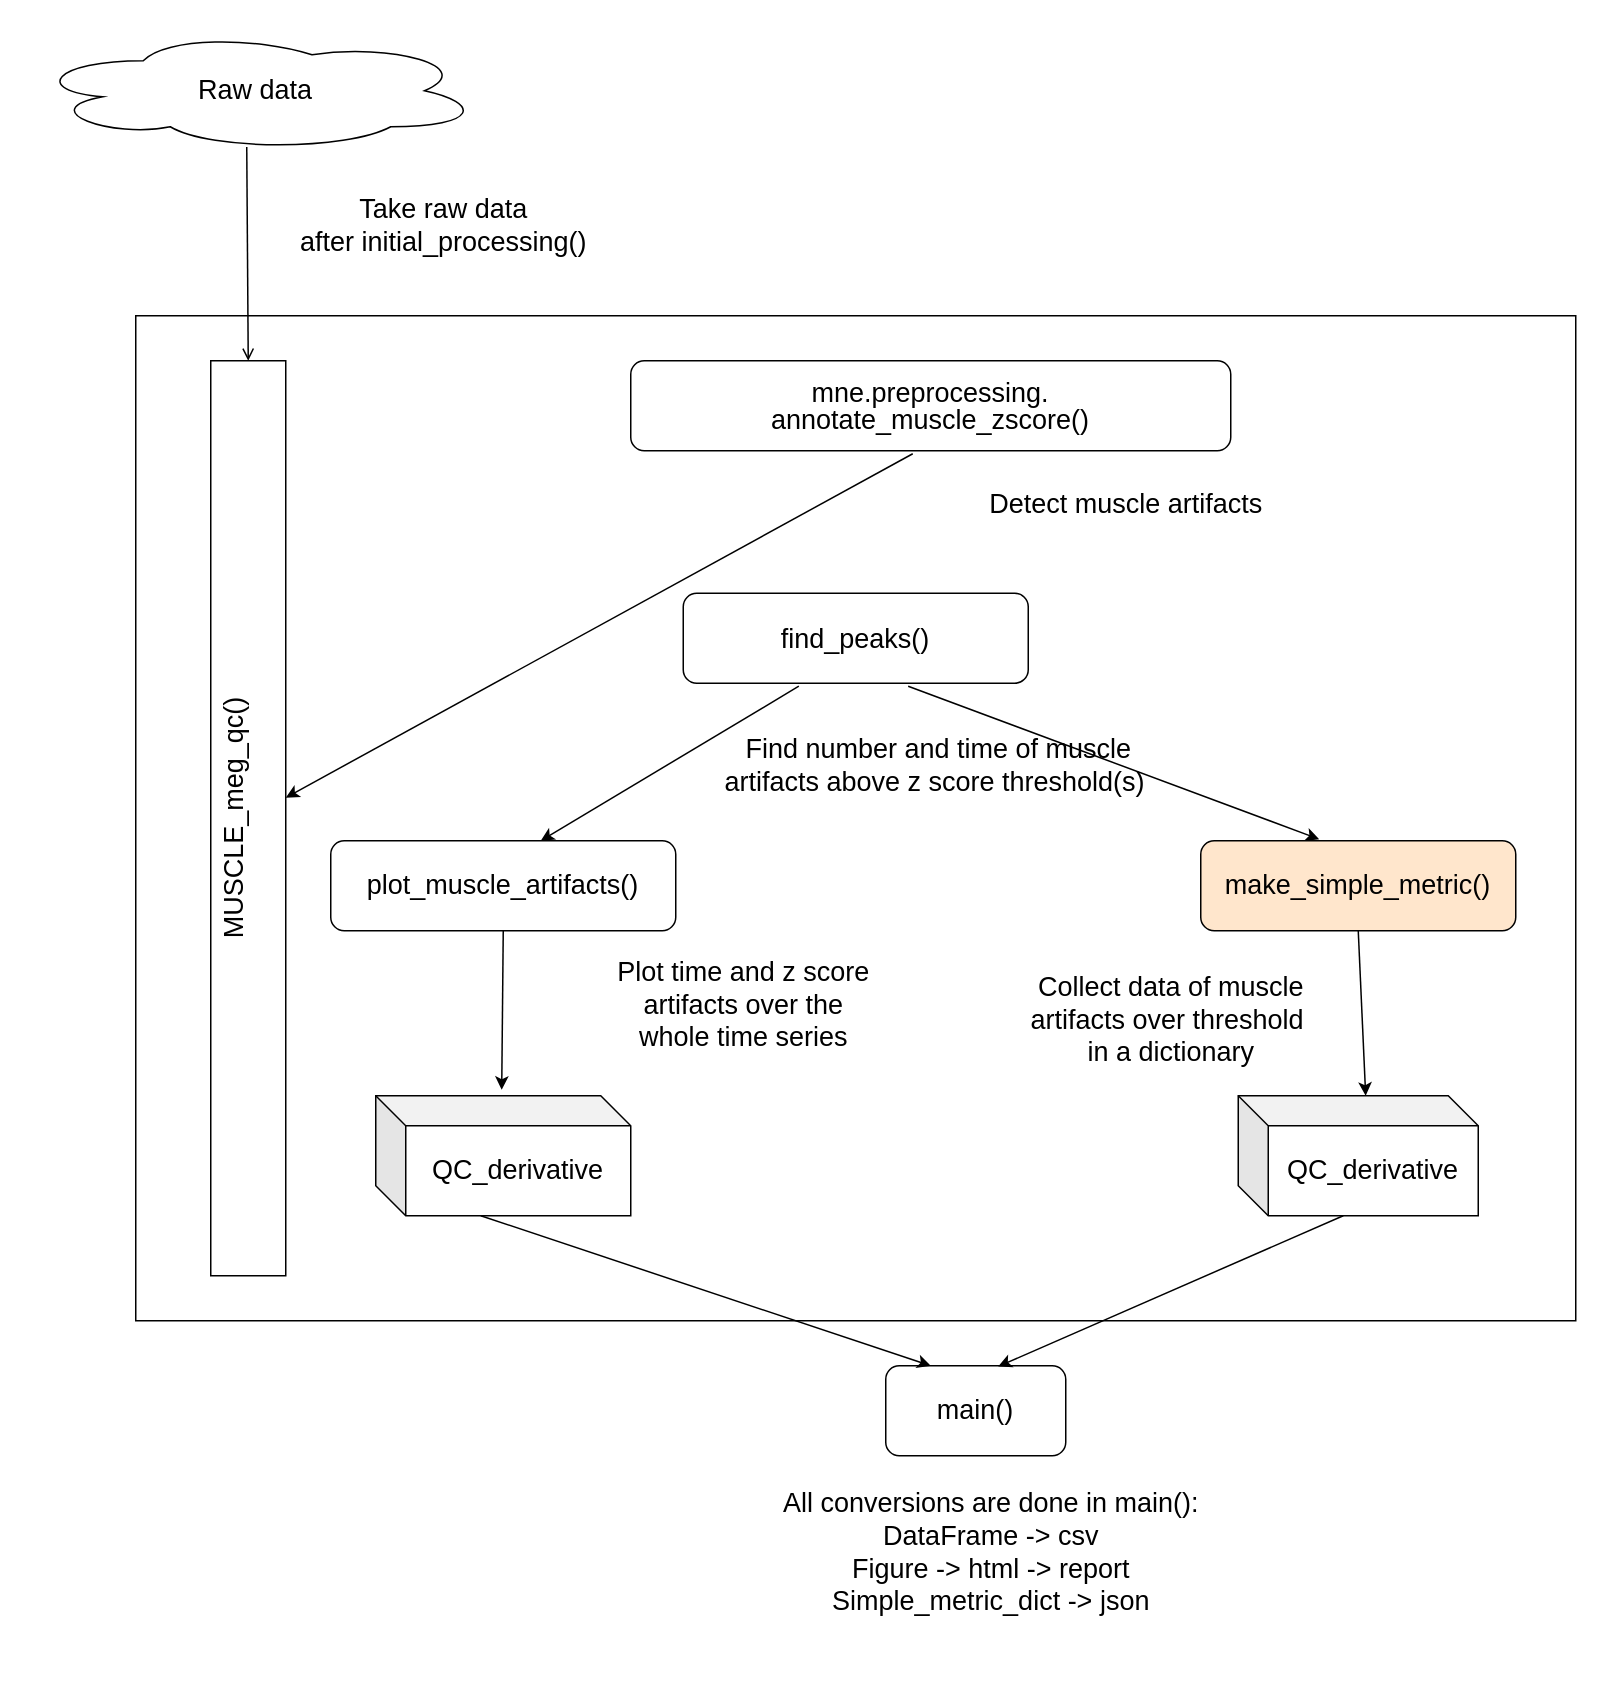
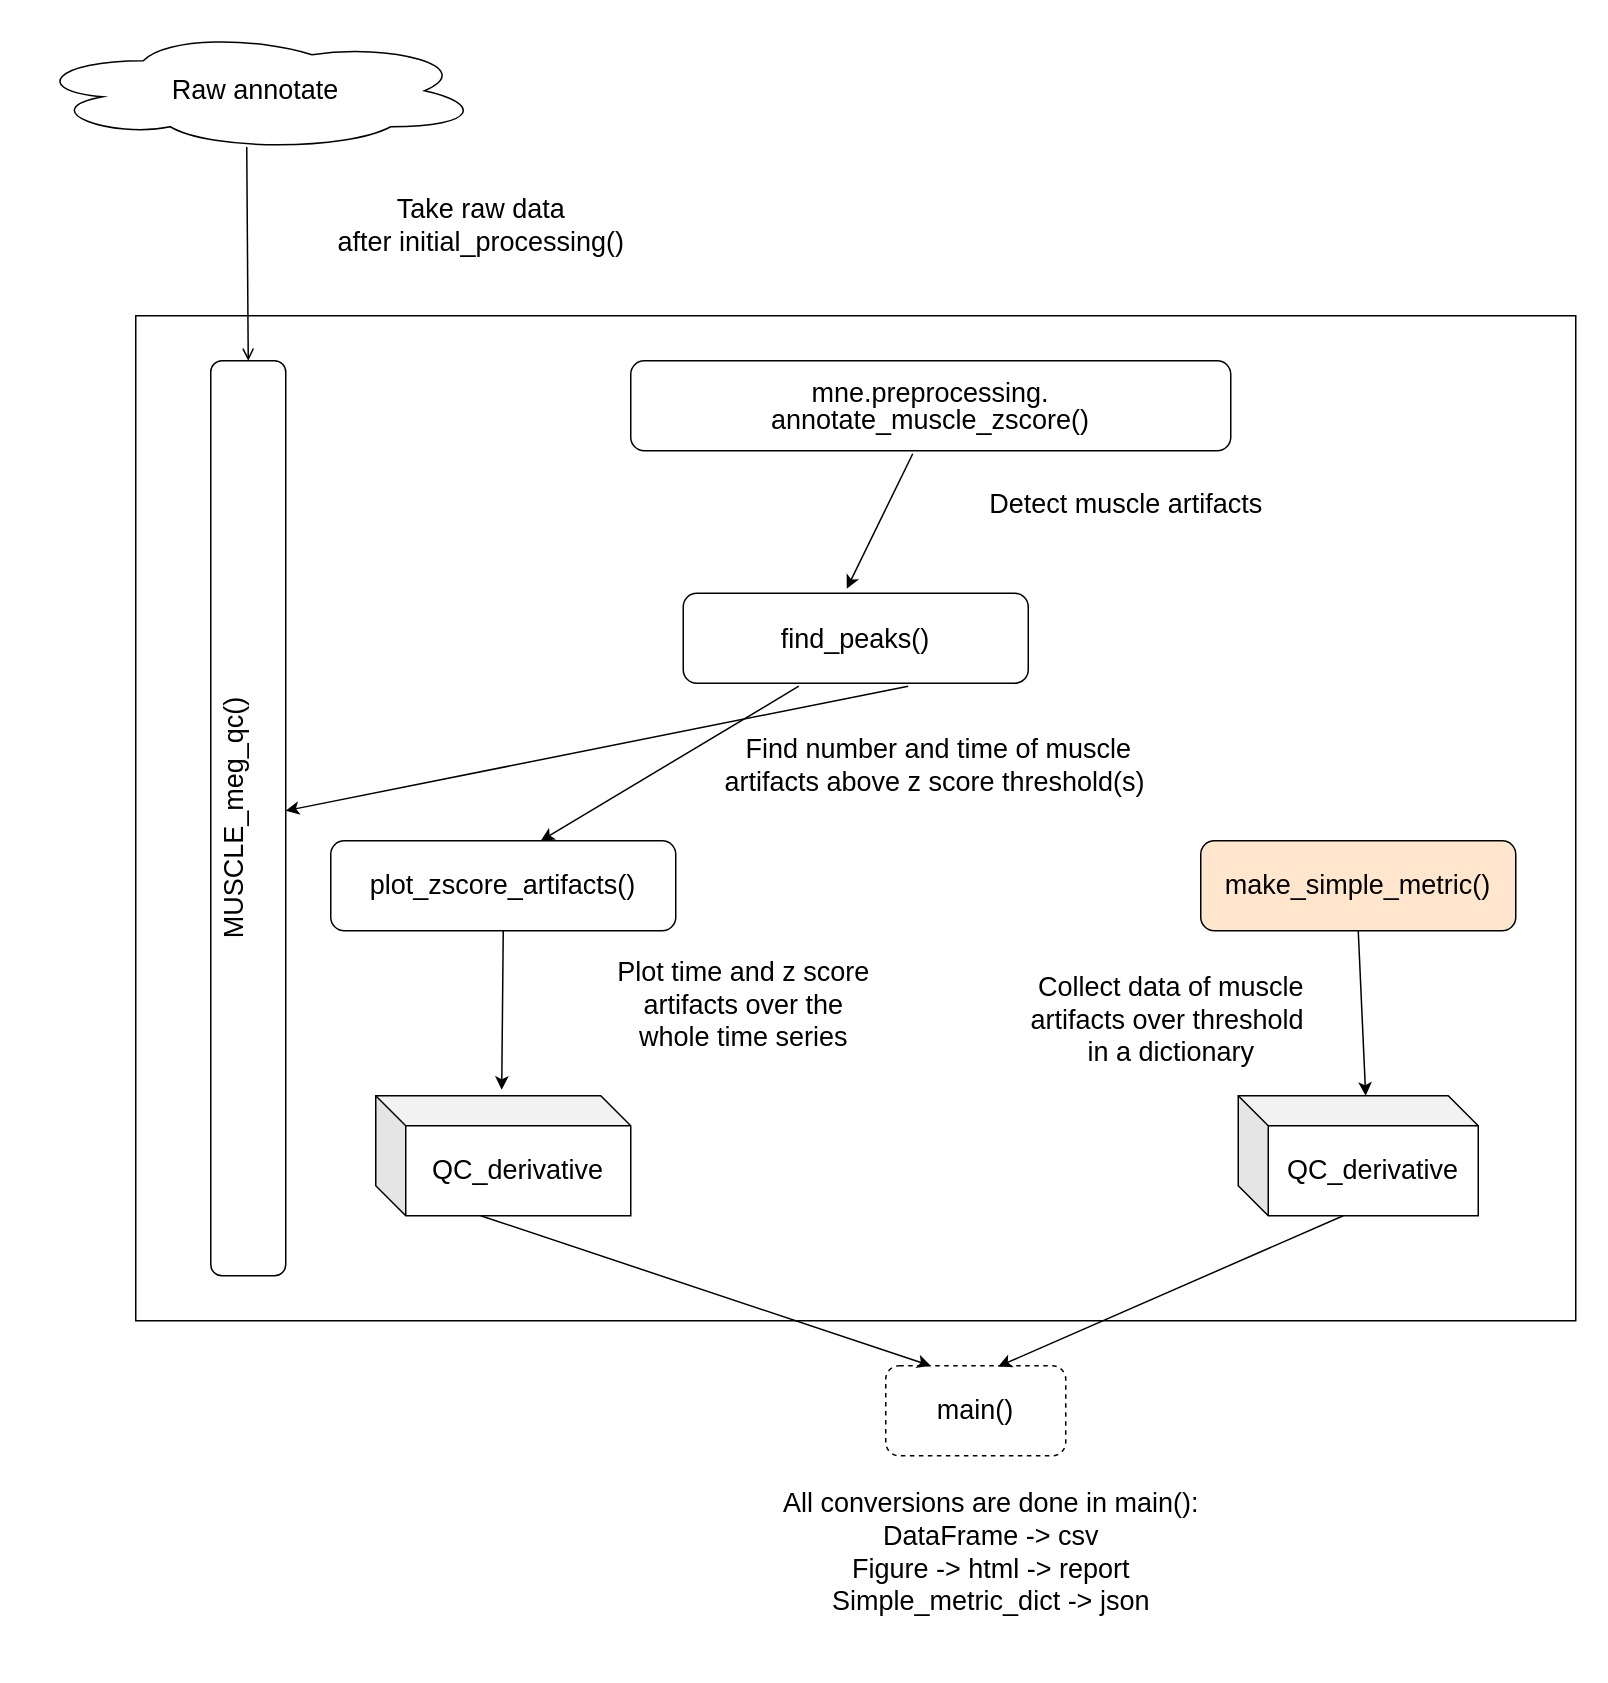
node "Raw data": label "Raw data" -> "Raw annotate"
node "Take raw data after initial_processing()": moved (443, 226) -> (481, 226)
edge "mne.preprocessing. annotate_muscle_zscore()" -> "MUSCLE_meg_qc()": now "mne.preprocessing. annotate_muscle_zscore()" -> "find_peaks()"
edge "find_peaks()" -> "make_simple_metric()": now "find_peaks()" -> "MUSCLE_meg_qc()"
node "MUSCLE_meg_qc()": shape rectangle -> rounded rectangle
node "plot_muscle_artifacts()": label "plot_muscle_artifacts()" -> "plot_zscore_artifacts()"
node "main()": style solid -> dashed
